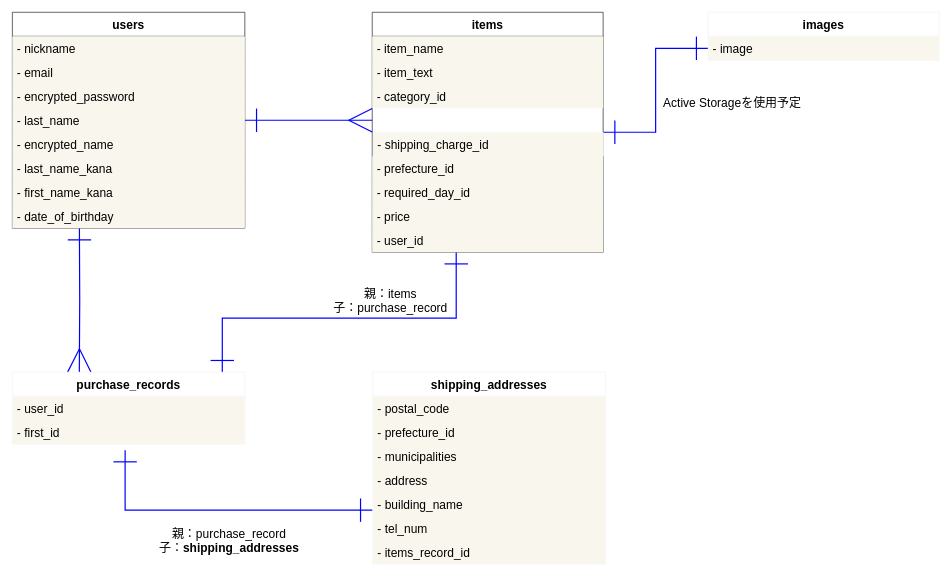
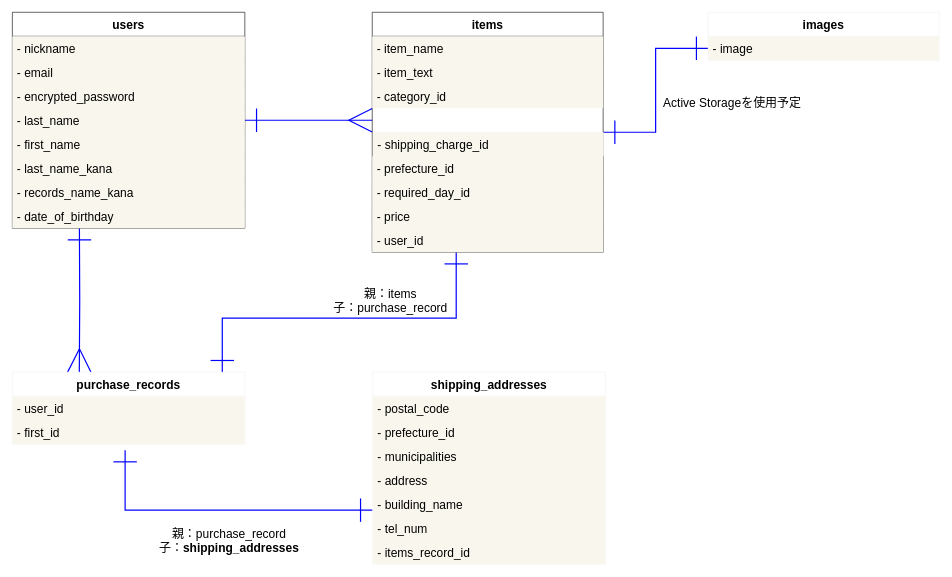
node "- encrypted_name": label "- encrypted_name" -> "- first_name"
node "- first_name_kana": label "- first_name_kana" -> "- records_name_kana"
